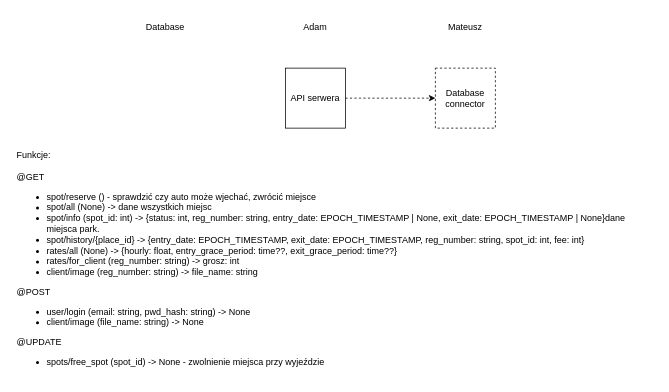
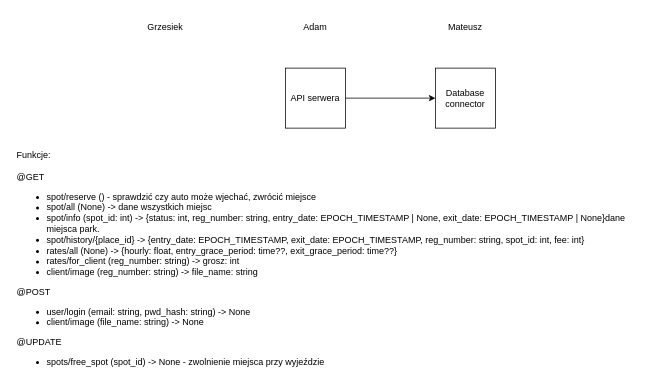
node "Database": label "Database" -> "Grzesiek"
edge "API serwera" -> "Database connector": style dashed -> solid
node "Database connector": style dashed -> solid
